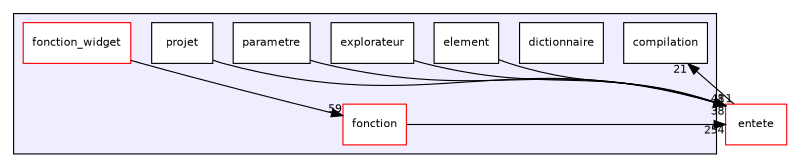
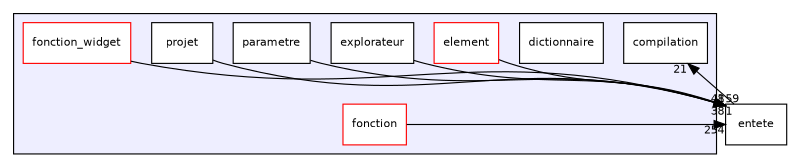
node "element": color black -> red
edge "fonction_widget" -> "fonction": now "fonction_widget" -> "entete"
node "entete": color red -> black
